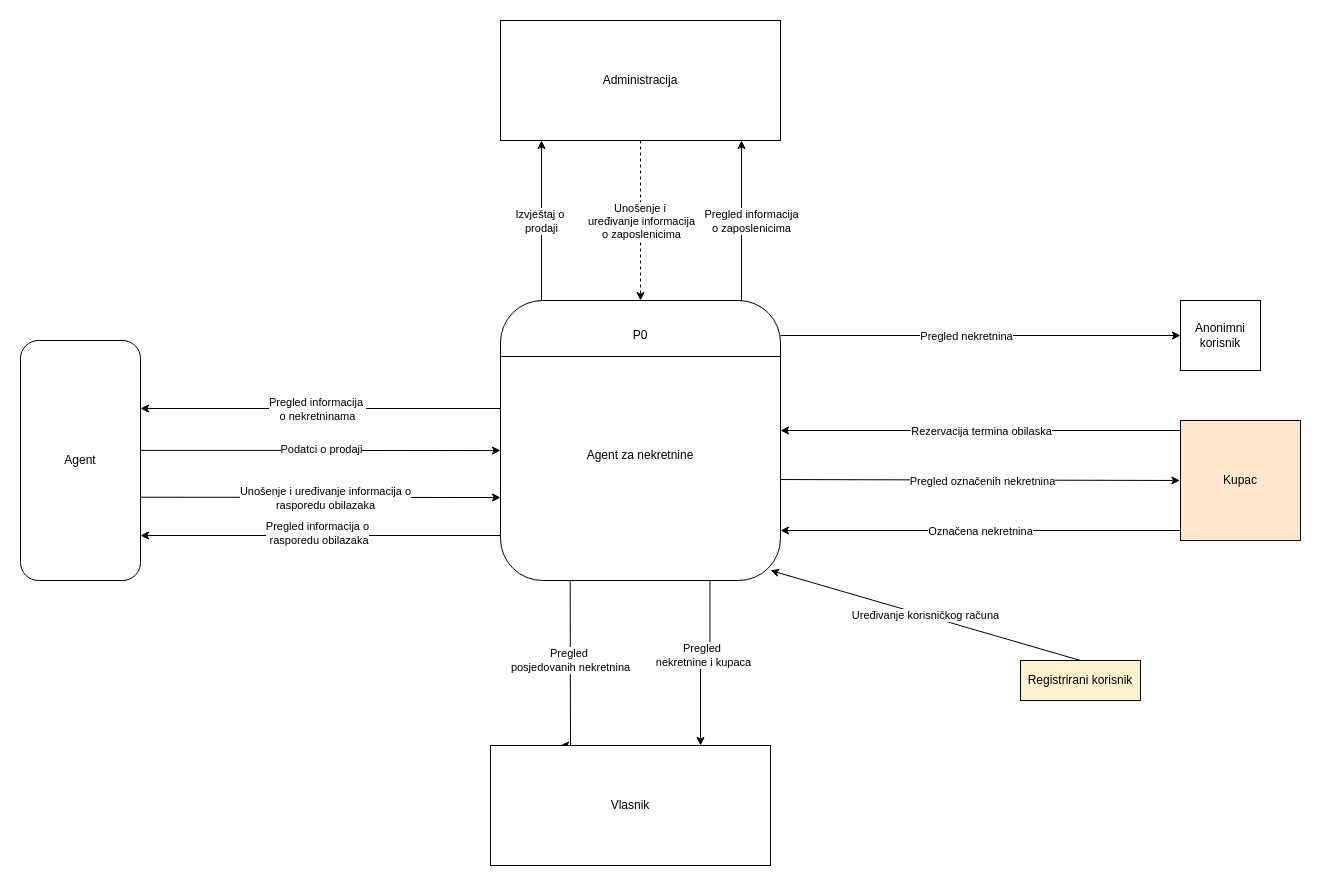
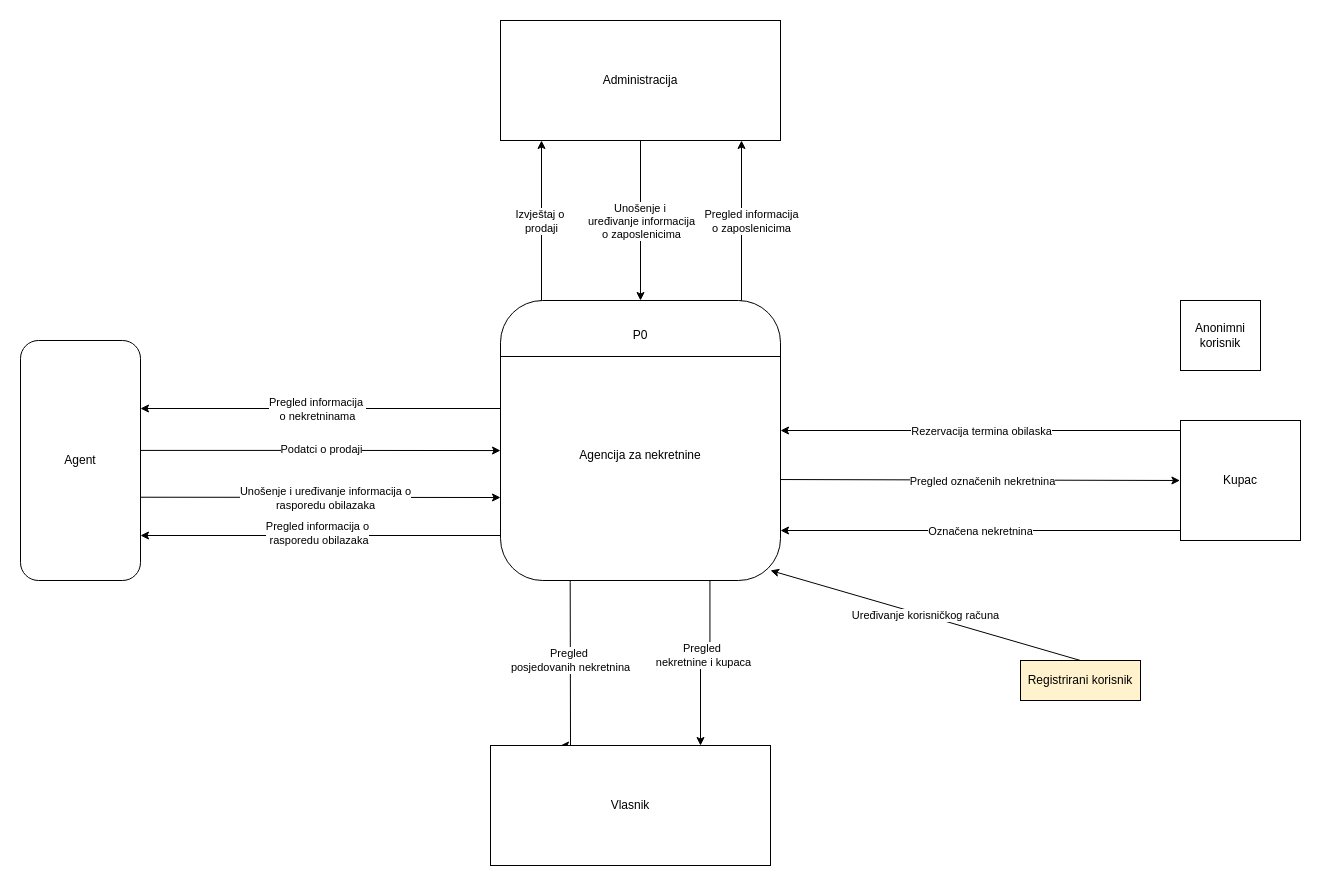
edge "Administracija" -> "P0": style dashed -> solid
edge "P0" -> "Anonimni korisnik": removed, label "Pregled nekretnina"
node "Agent za nekretnine": label "Agent za nekretnine" -> "Agencija za nekretnine"
node "Kupac": fillcolor #ffe6cc -> #ffffff
